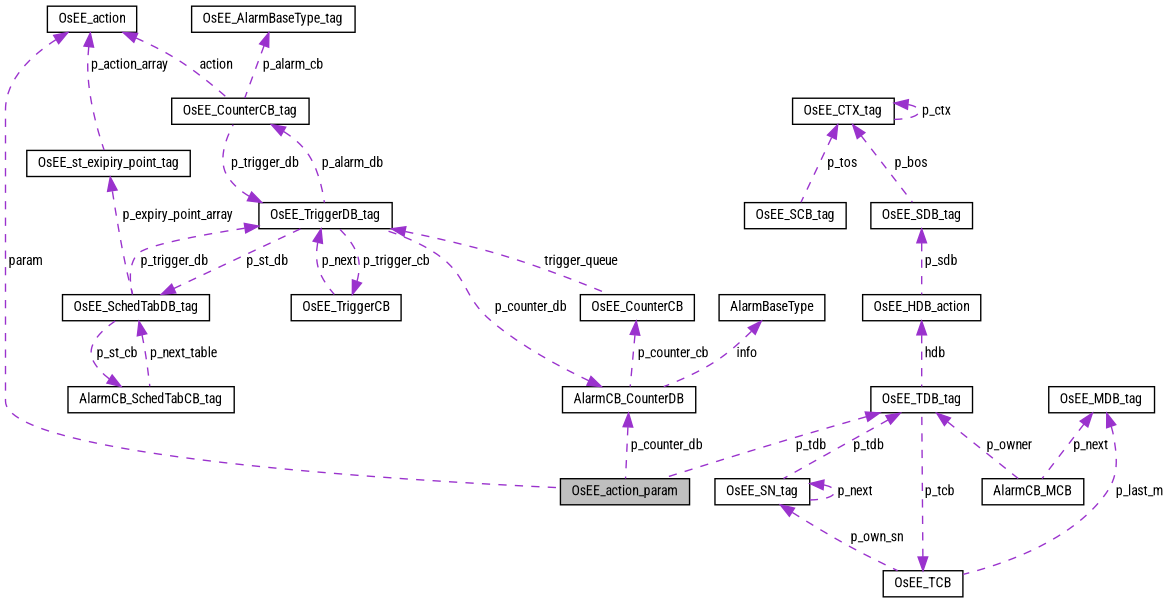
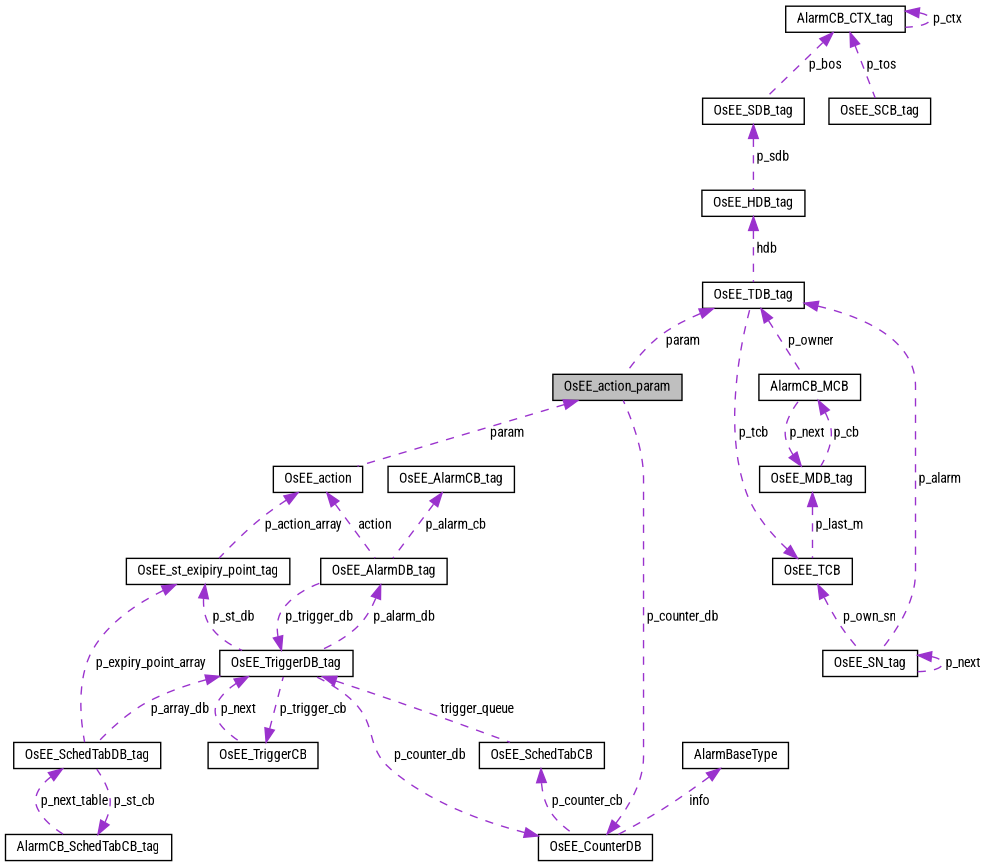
node "OsEE_AlarmBaseType_tag": label "OsEE_AlarmBaseType_tag" -> "OsEE_AlarmCB_tag"
node "OsEE_CounterCB_tag": label "OsEE_CounterCB_tag" -> "OsEE_AlarmDB_tag"
node "OsEE_CTX_tag": label "OsEE_CTX_tag" -> "AlarmCB_CTX_tag"
edge "OsEE_TriggerDB_tag" -> "OsEE_SchedTabDB_tag": now "OsEE_TriggerDB_tag" -> "OsEE_st_exipiry_point_tag"
edge "OsEE_SchedTabDB_tag" -> "OsEE_TriggerDB_tag": label " p_trigger_db" -> " p_array_db"
node "OsEE_CounterCB": label "OsEE_CounterCB" -> "OsEE_SchedTabCB"
node "OsEE_HDB_action": label "OsEE_HDB_action" -> "OsEE_HDB_tag"
node "AlarmCB_CounterDB": label "AlarmCB_CounterDB" -> "OsEE_CounterDB"
edge "OsEE_MDB_tag" -> "AlarmCB_MCB": added, label "p_cb"
edge "OsEE_action_param" -> "OsEE_action": reversed
edge "OsEE_action_param" -> "OsEE_TDB_tag": label " p_tdb" -> " param"
edge "OsEE_SN_tag" -> "OsEE_TDB_tag": label " p_tdb" -> " p_alarm"
edge "OsEE_TCB" -> "OsEE_SN_tag": reversed
